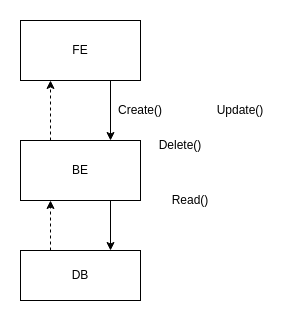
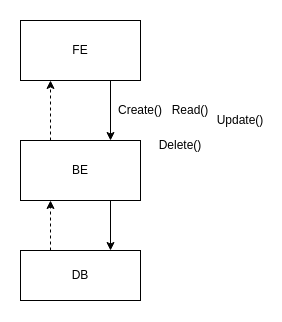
node "Update()": moved (241, 111) -> (241, 121)
node "Read()": moved (191, 201) -> (191, 111)
